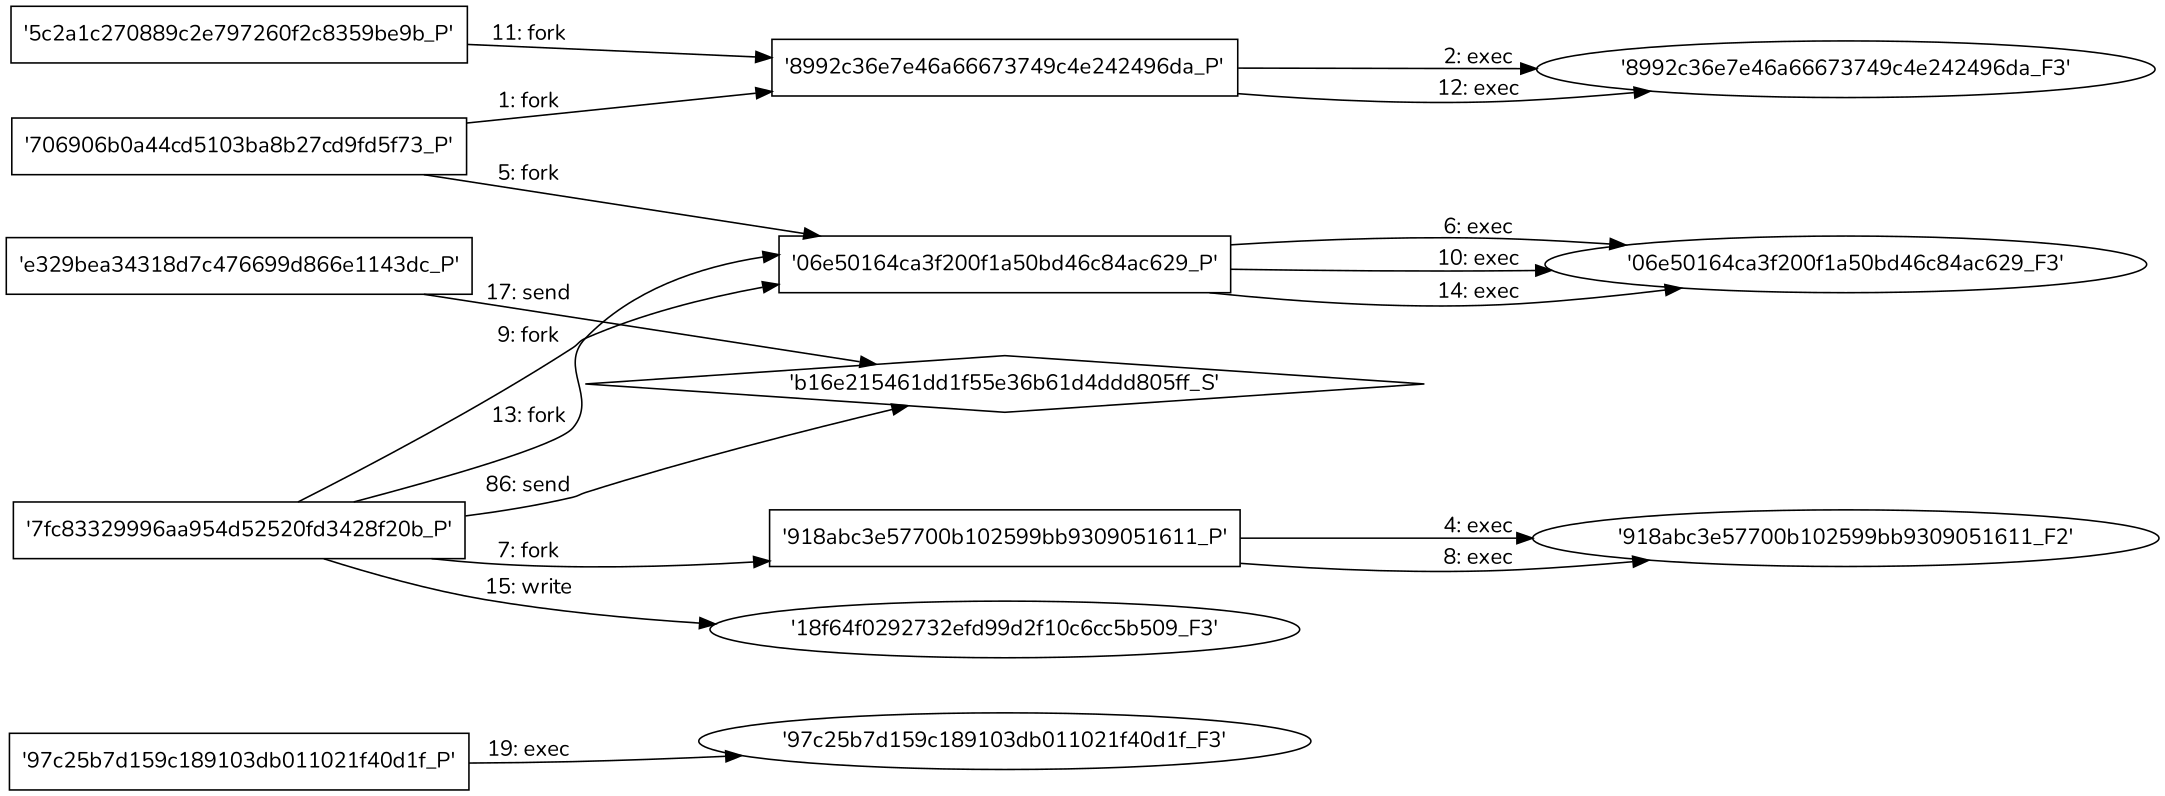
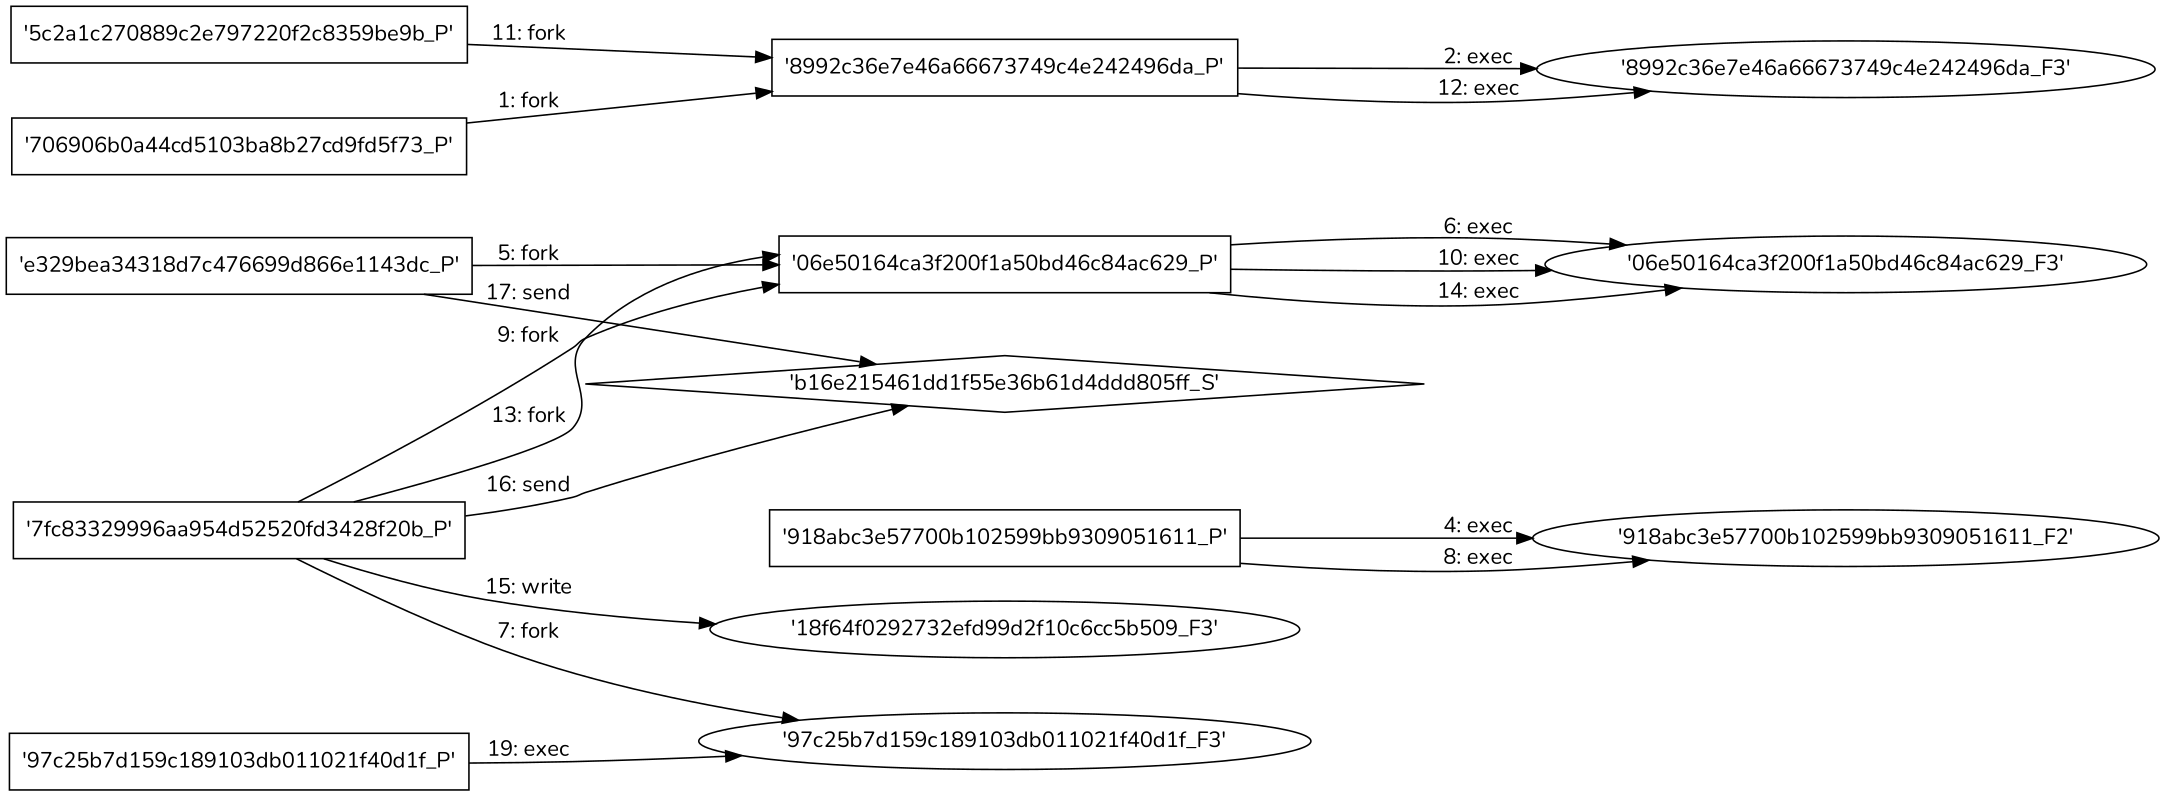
node "'5c2a1c270889c2e797260f2c8359be9b_P'": label "'5c2a1c270889c2e797260f2c8359be9b_P'" -> "'5c2a1c270889c2e797220f2c8359be9b_P'"
edge "'706906b0a44cd5103ba8b27cd9fd5f73_P'" -> "'06e50164ca3f200f1a50bd46c84ac629_P'": now "'e329bea34318d7c476699d866e1143dc_P'" -> "'06e50164ca3f200f1a50bd46c84ac629_P'"
edge "'7fc83329996aa954d52520fd3428f20b_P'" -> "'b16e215461dd1f55e36b61d4ddd805ff_S'": label "86: send" -> "16: send"
edge "'7fc83329996aa954d52520fd3428f20b_P'" -> "'918abc3e57700b102599bb9309051611_P'": now "'7fc83329996aa954d52520fd3428f20b_P'" -> "'97c25b7d159c189103db011021f40d1f_F3'"
